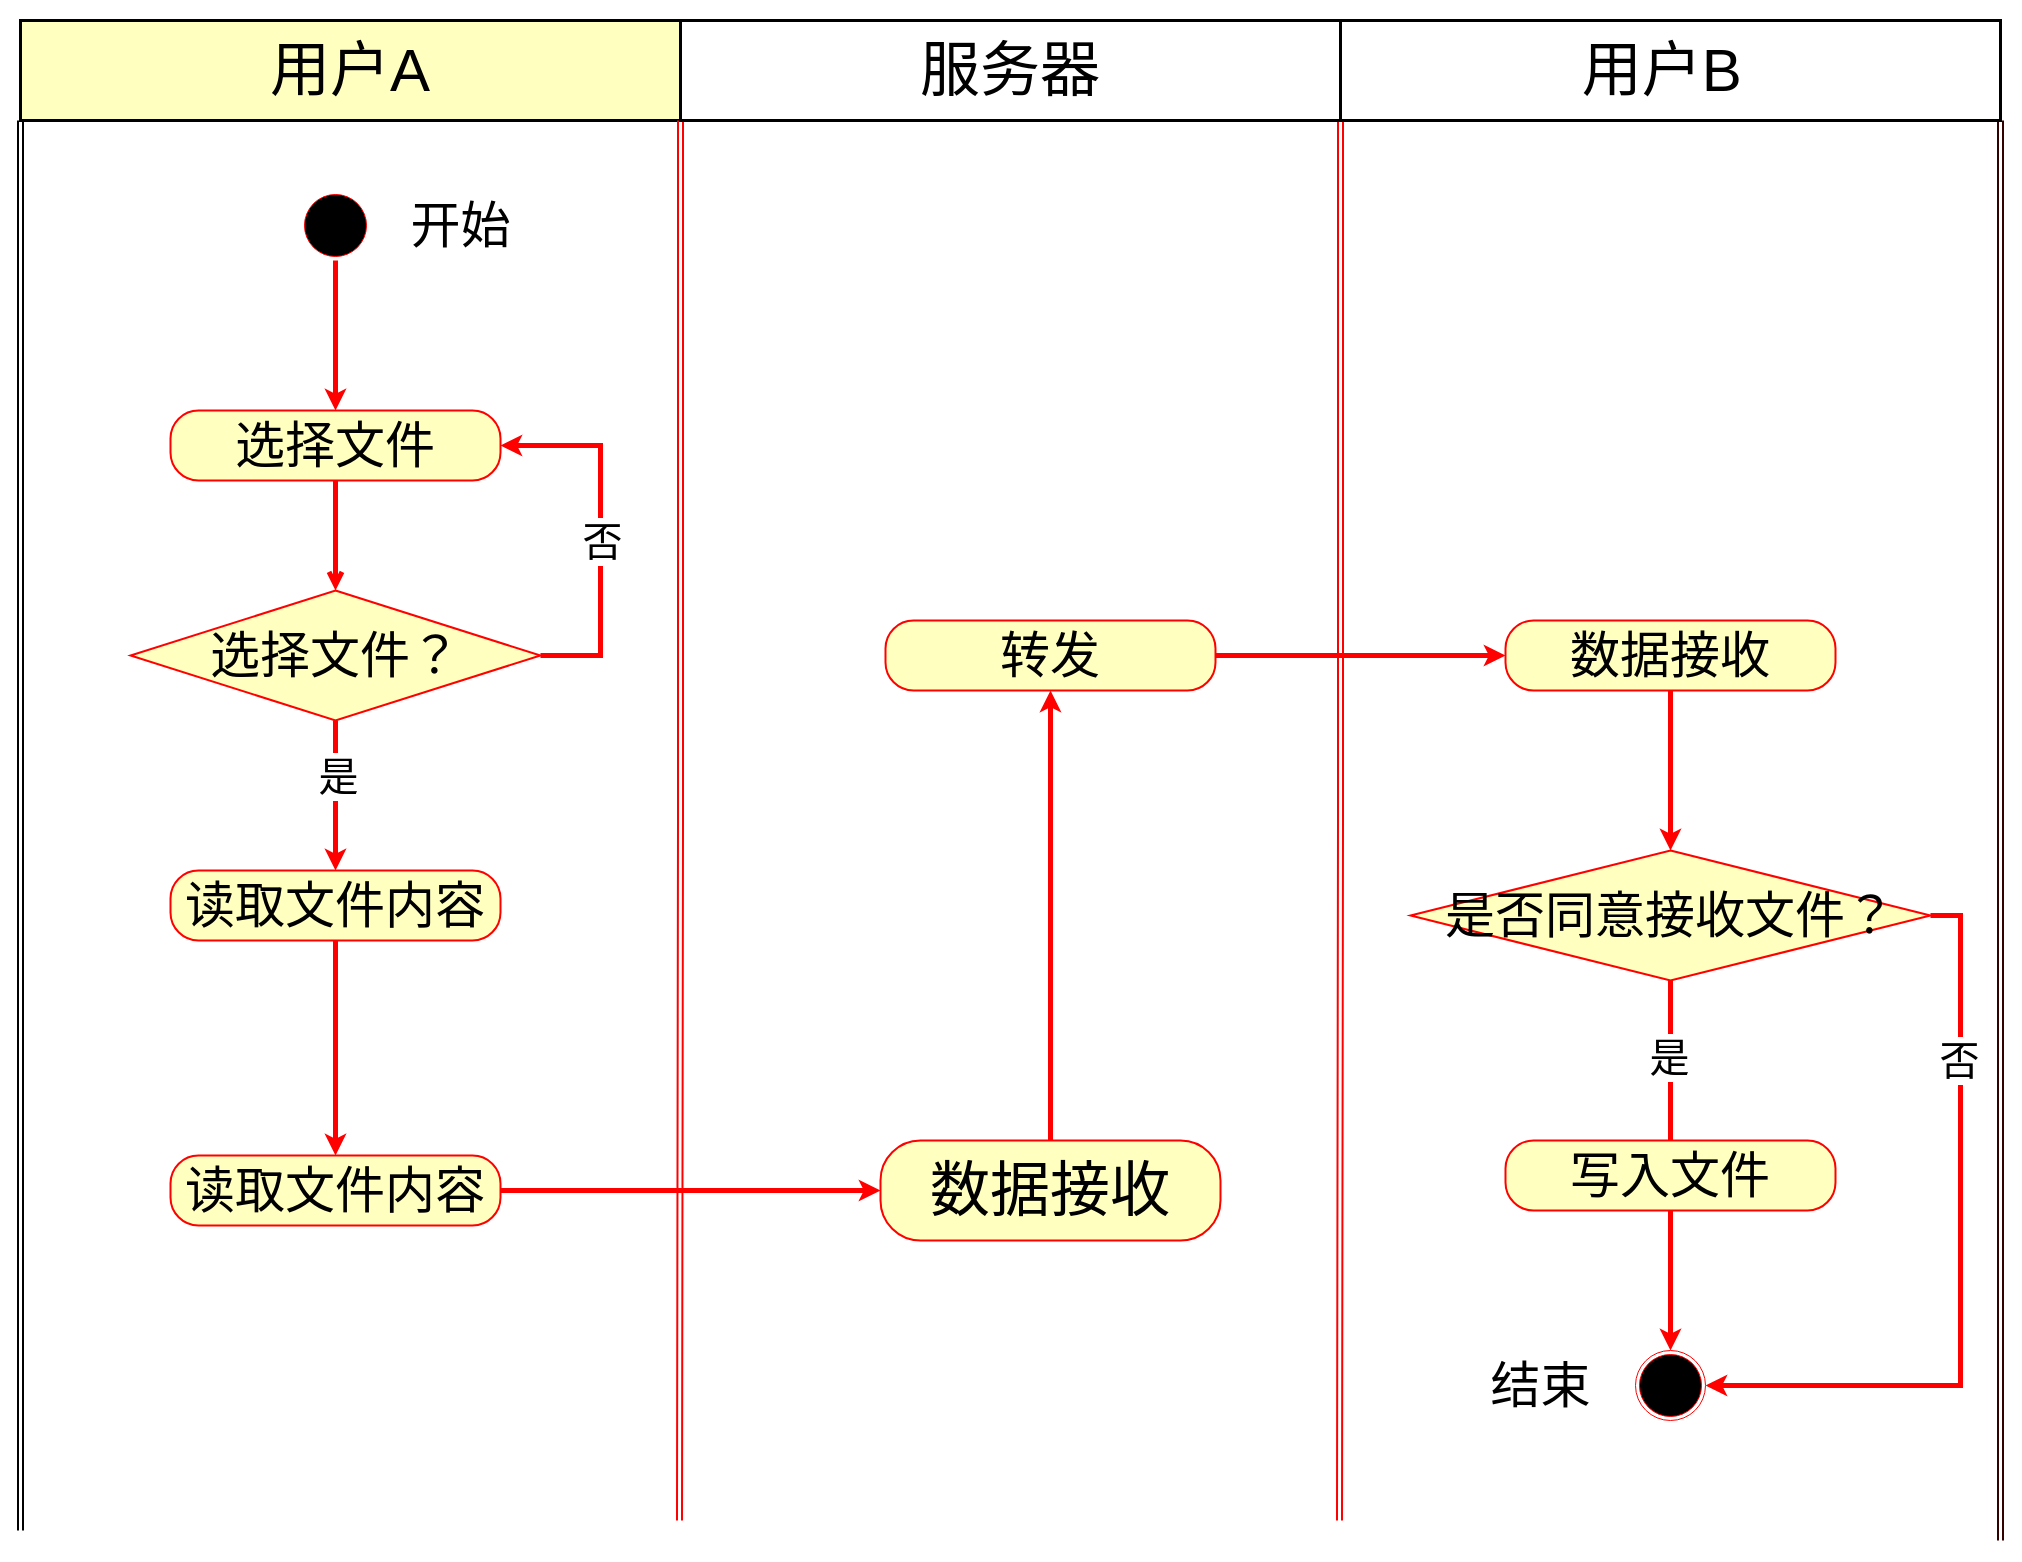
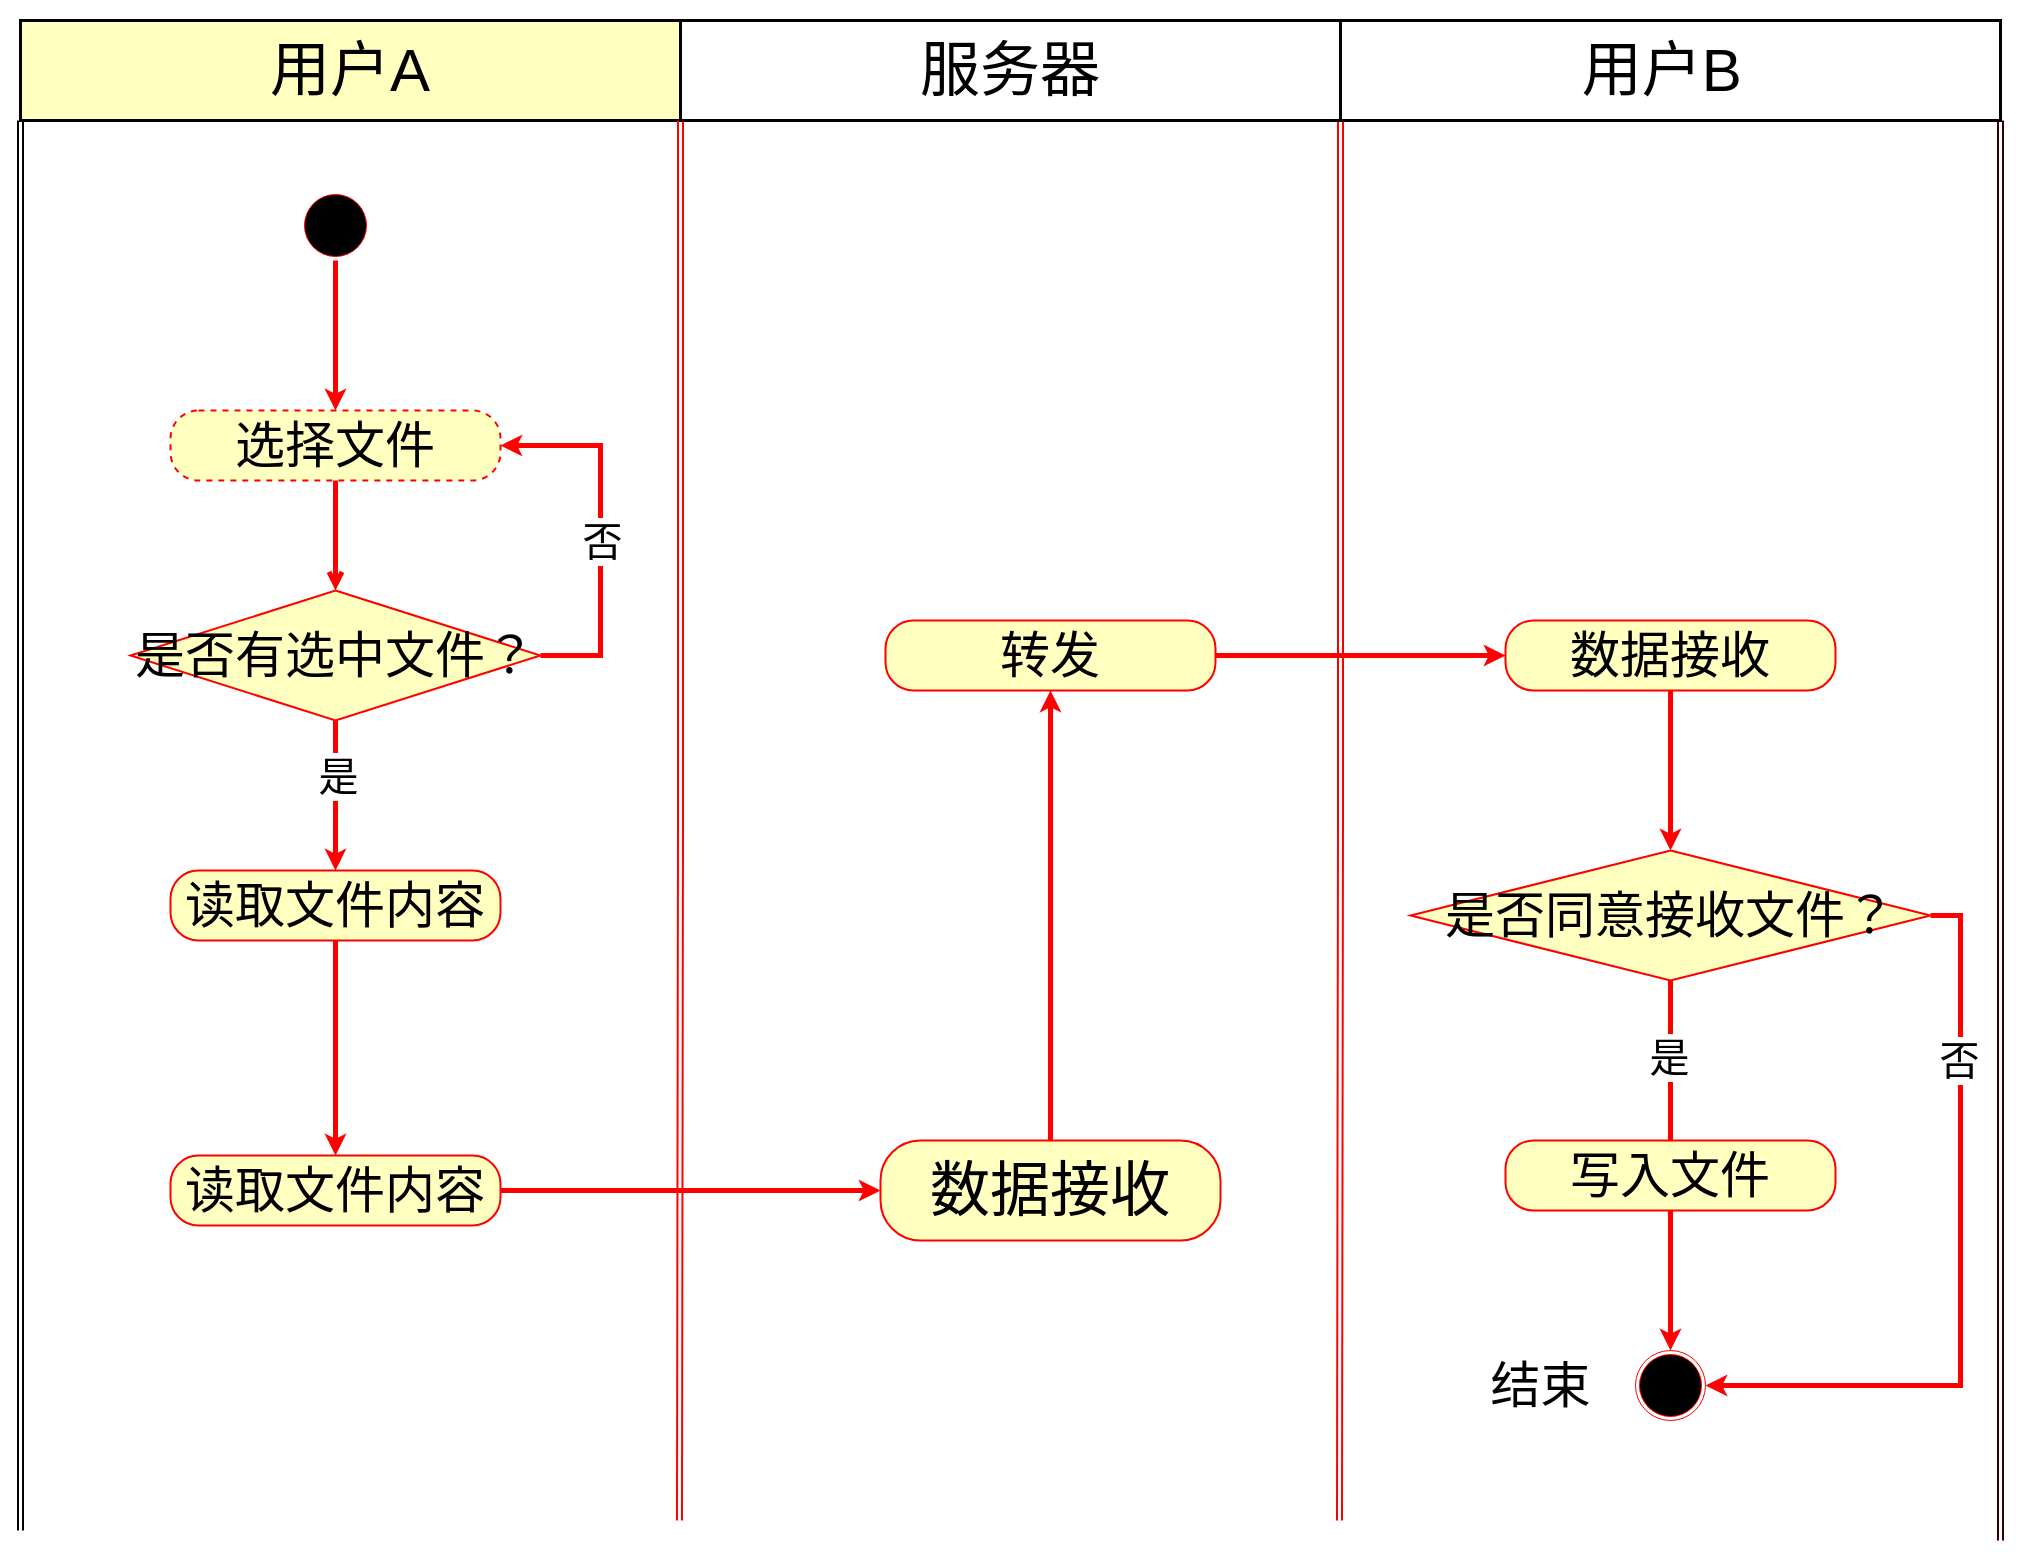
node "开始": removed
node "选择文件": style solid -> dashed
node "选择文件？": label "选择文件？" -> "是否有选中文件？"
